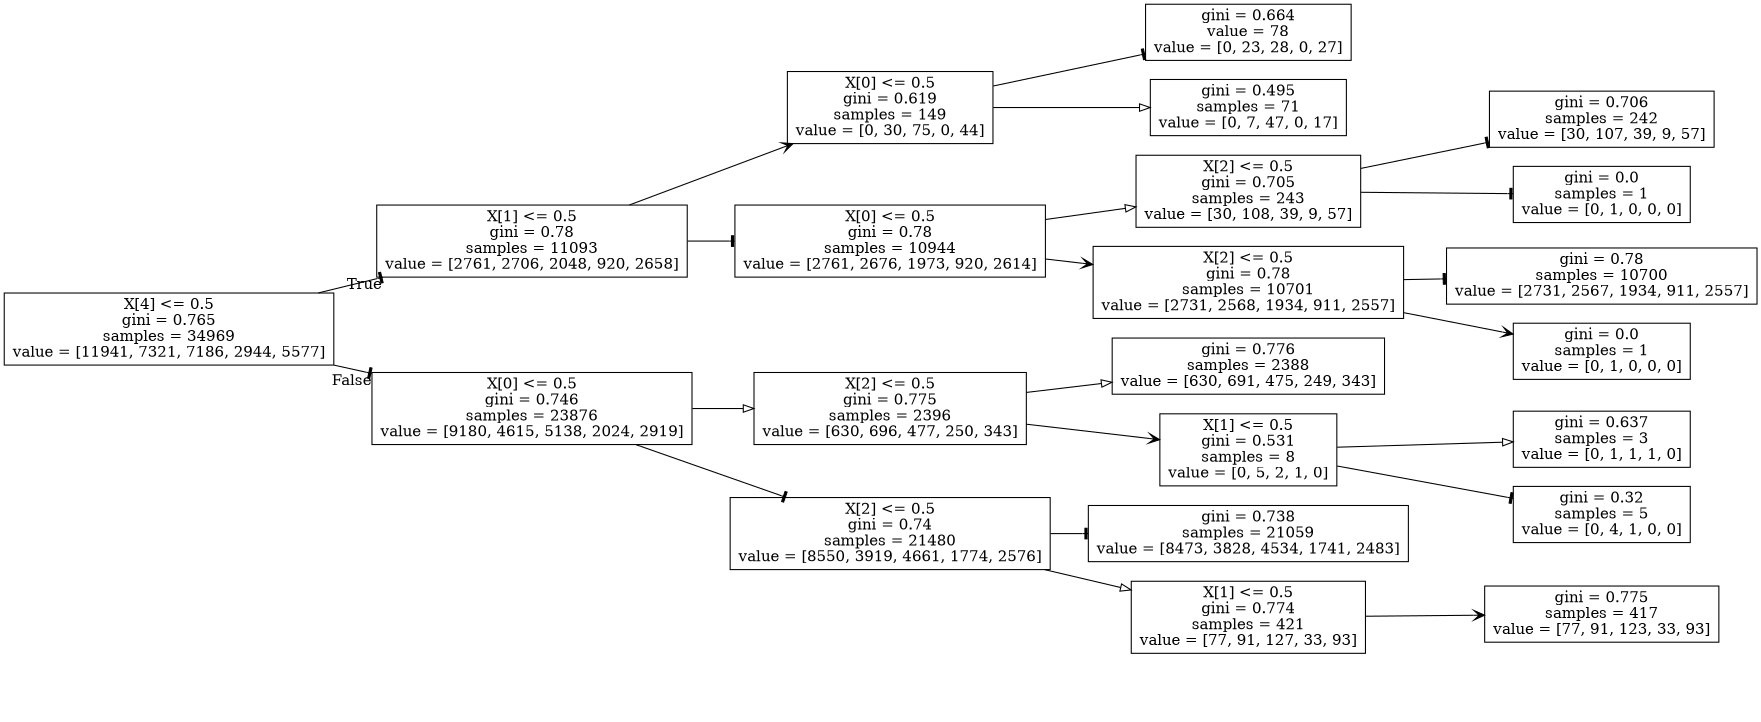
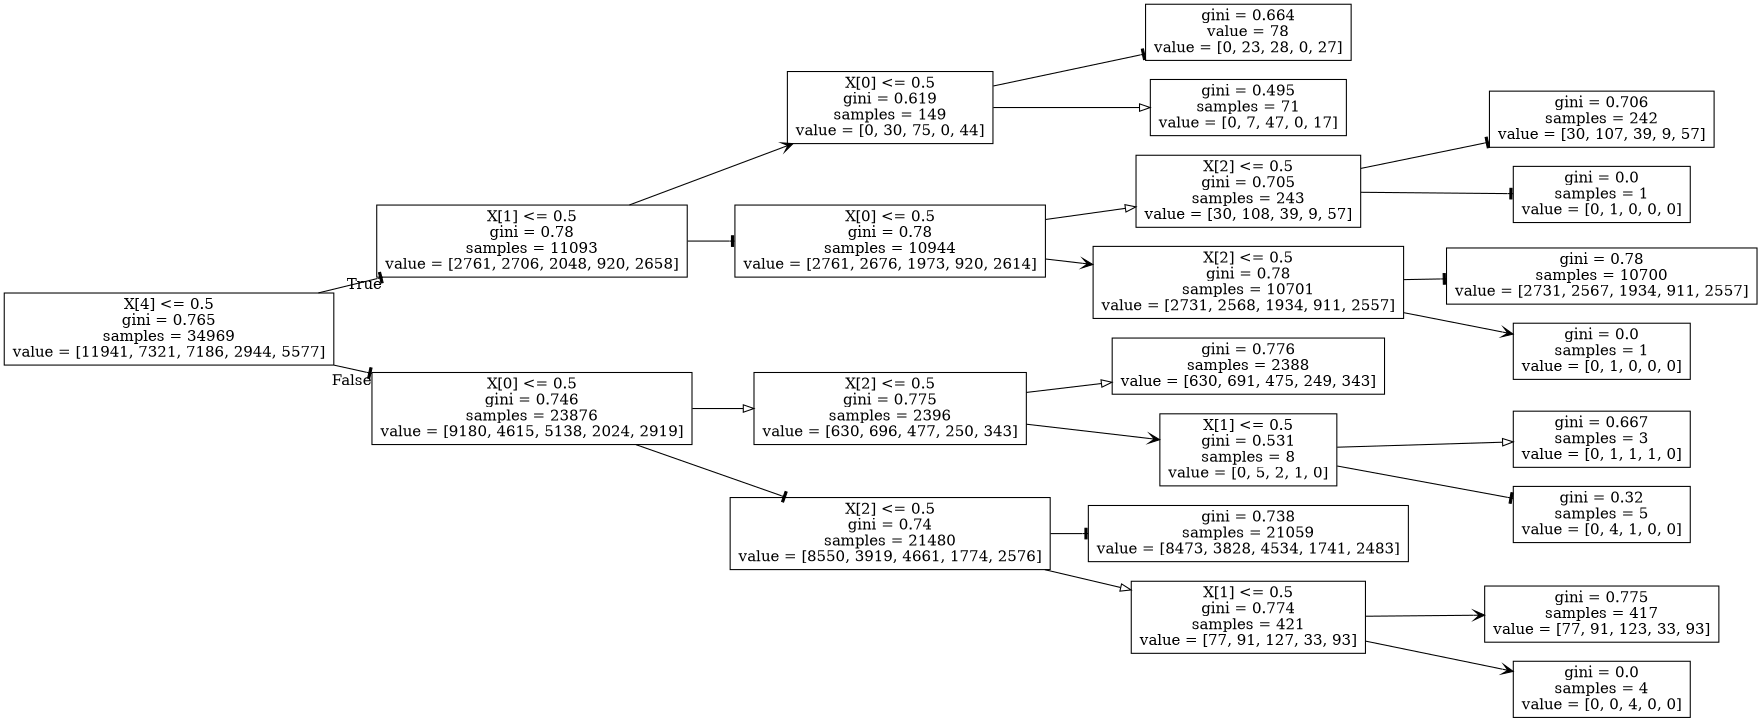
node "gini = 0.637 samples = 3 value = [0, 1, 1, 1, 0]": label "gini = 0.637 samples = 3 value = [0, 1, 1, 1, 0]" -> "gini = 0.667 samples = 3 value = [0, 1, 1, 1, 0]"
node "gini = 0.0 samples = 4 value = [0, 0, 4, 0, 0]": added
